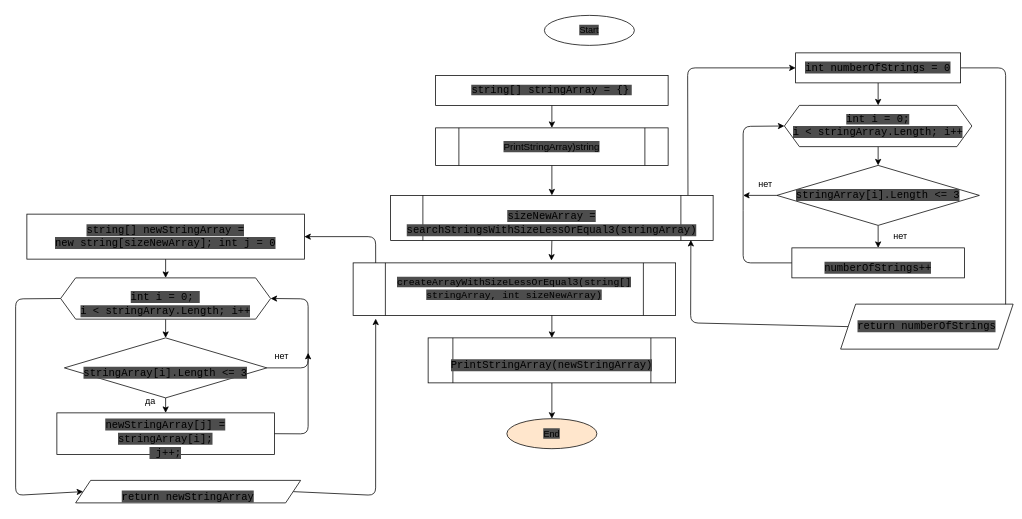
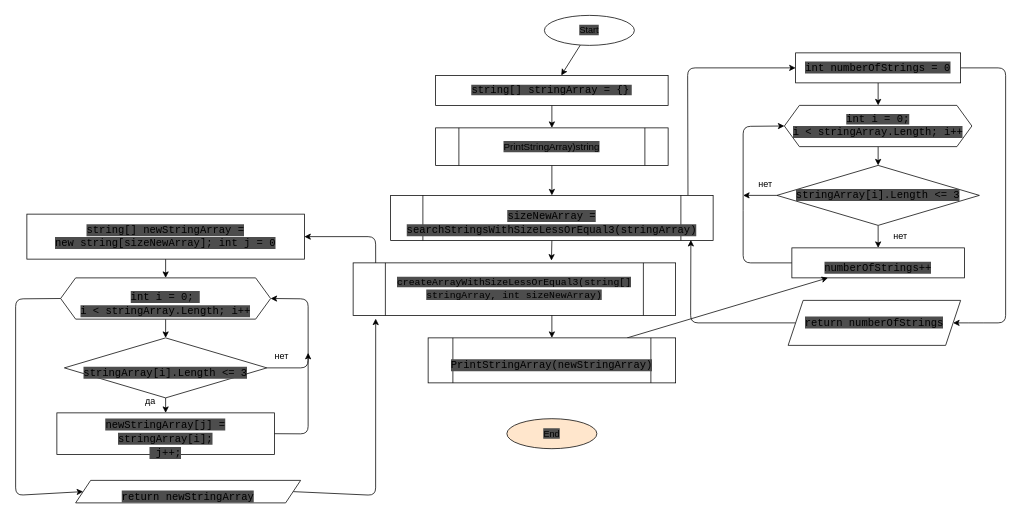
edge "Start" -> "string[] stringArray = {}": added
node "return numberOfStrings": moved (927, 327) -> (874, 323)
edge "PrintStringArray(newStringArray)" -> "End": now "PrintStringArray(newStringArray)" -> "numberOfStrings++"
